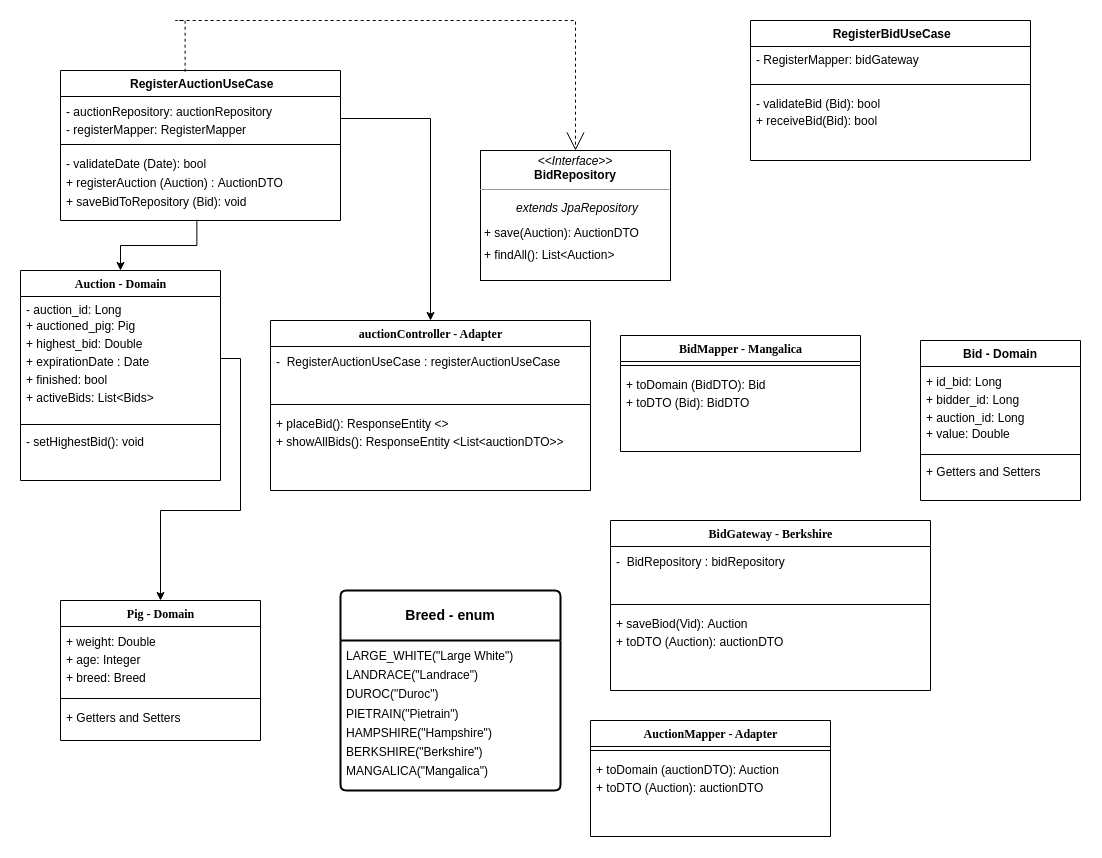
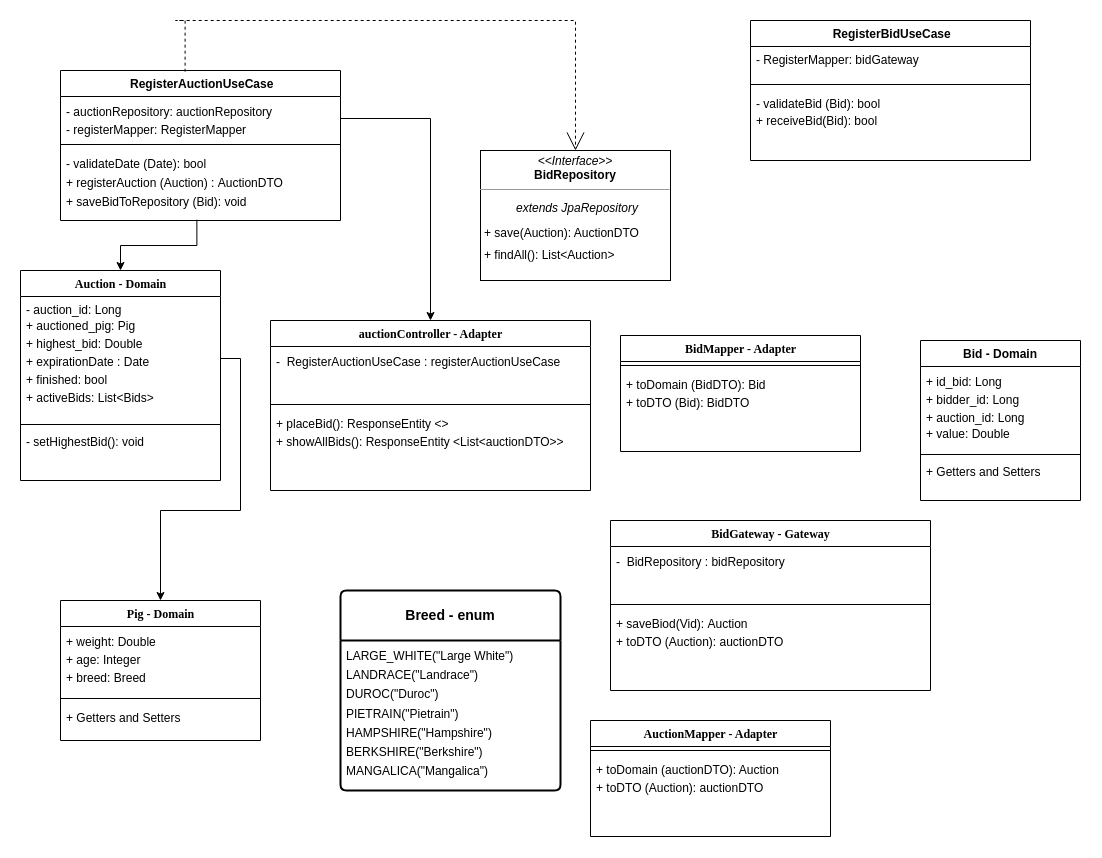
node "BidMapper - Mangalica": label "BidMapper - Mangalica" -> "BidMapper - Adapter"
node "BidGateway - Berkshire": label "BidGateway - Berkshire" -> "BidGateway - Gateway"
